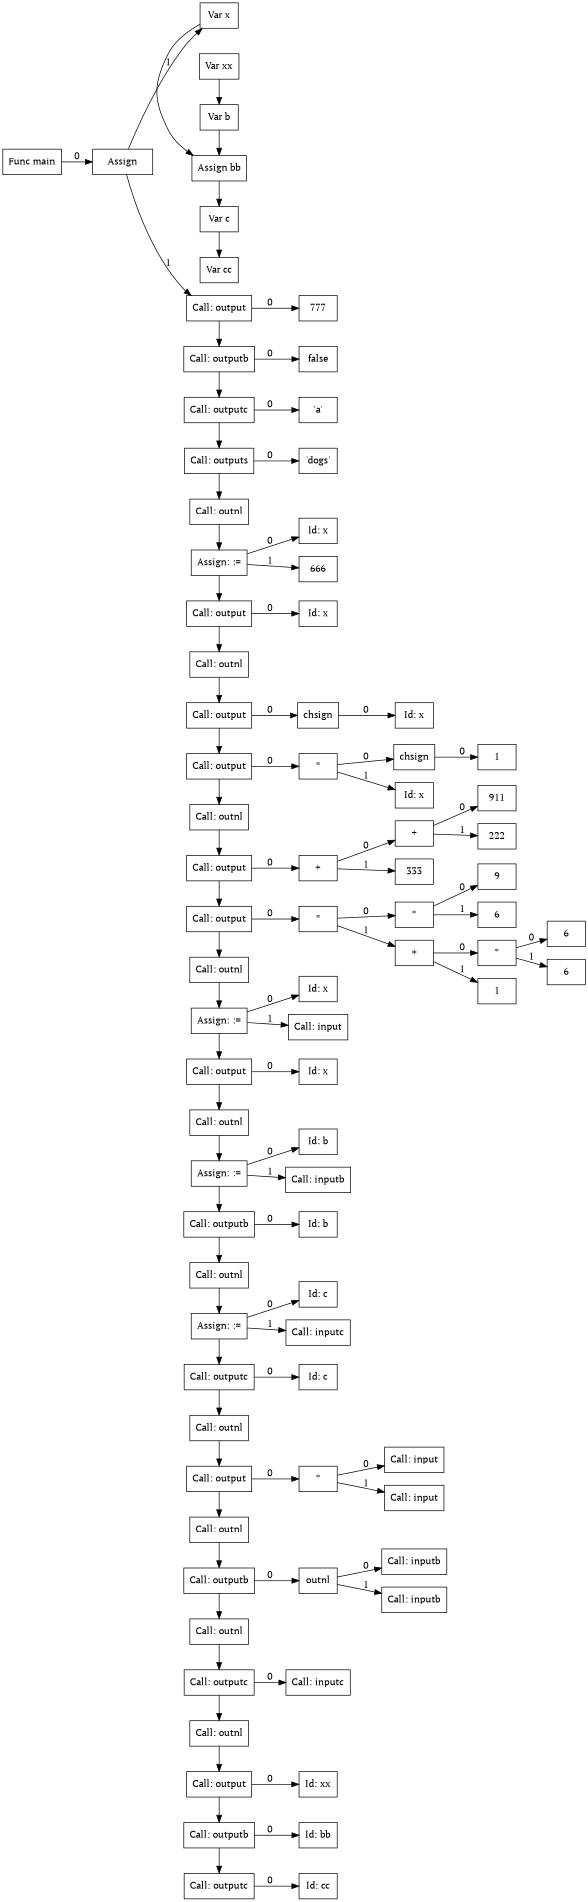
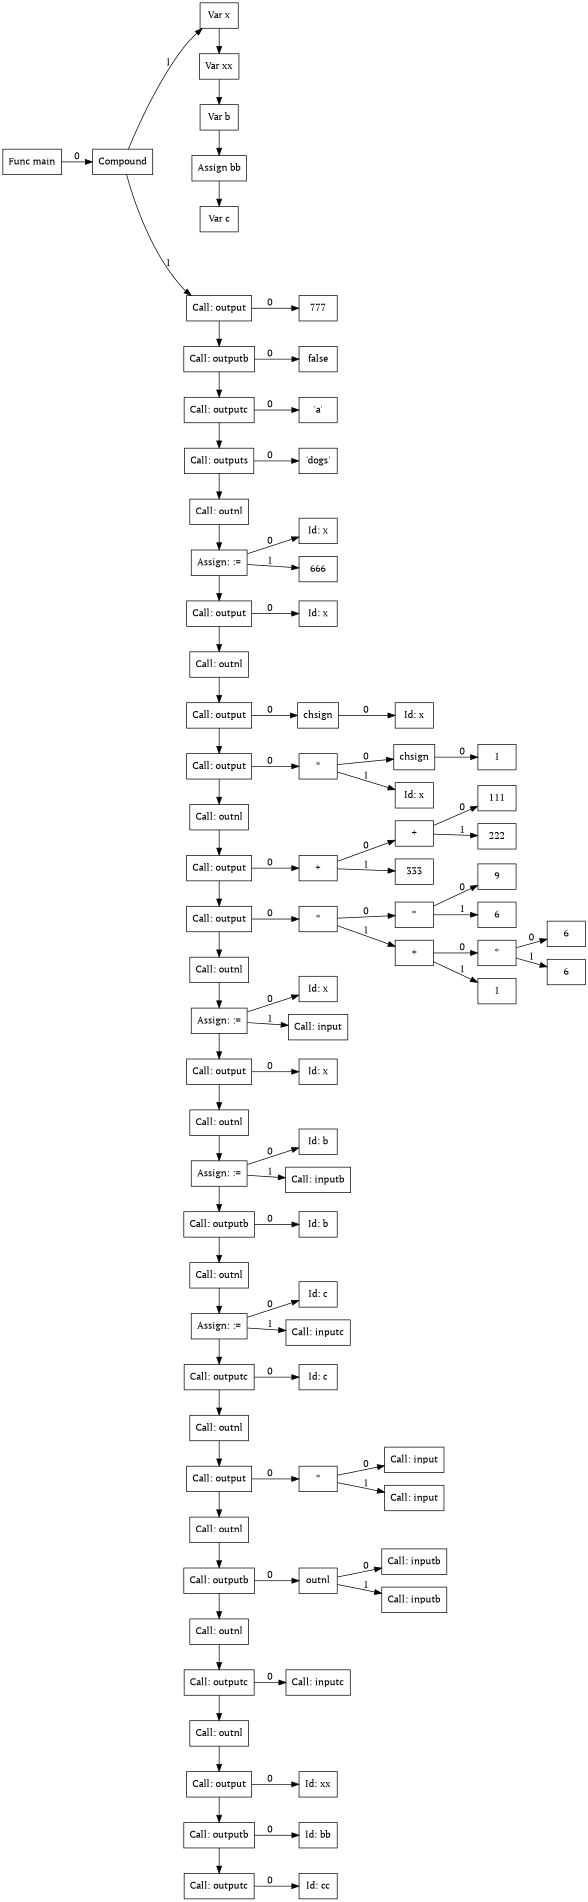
edge "Var x" -> "Assign bb": now "Var x" -> "Var xx"
node "Assign": label "Assign" -> "Compound"
node "Var cc": removed
node "911": label "911" -> "111"
